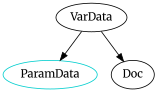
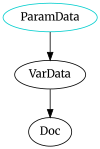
edge "VarData" -> "ParamData": reversed
